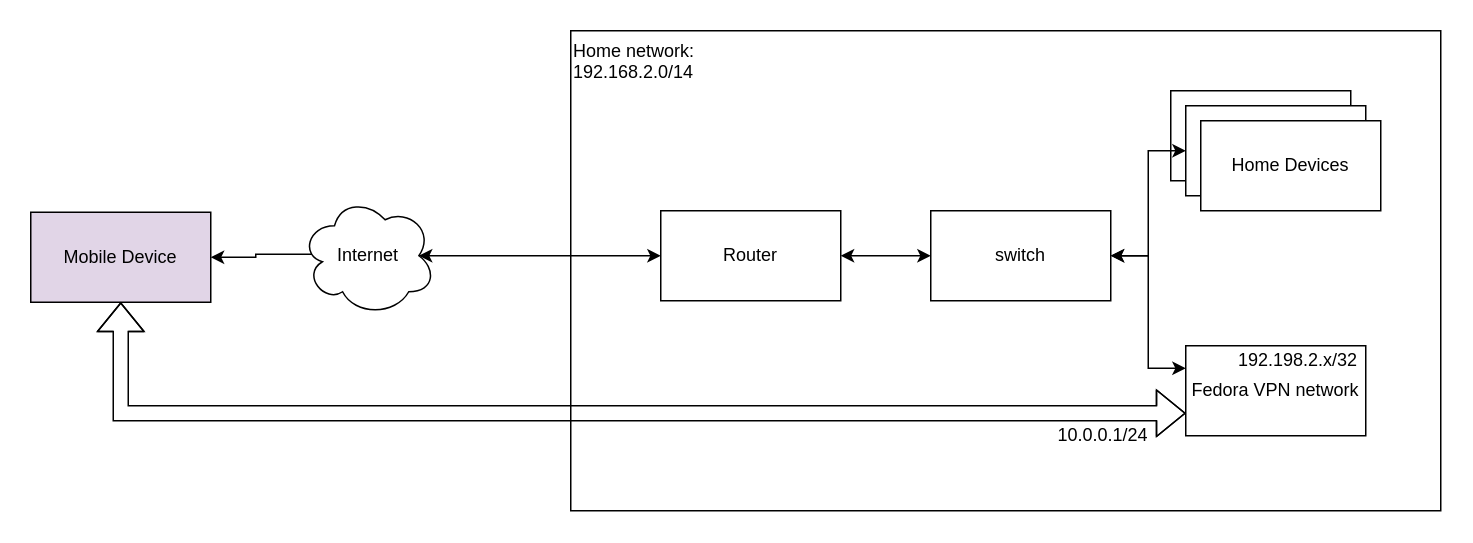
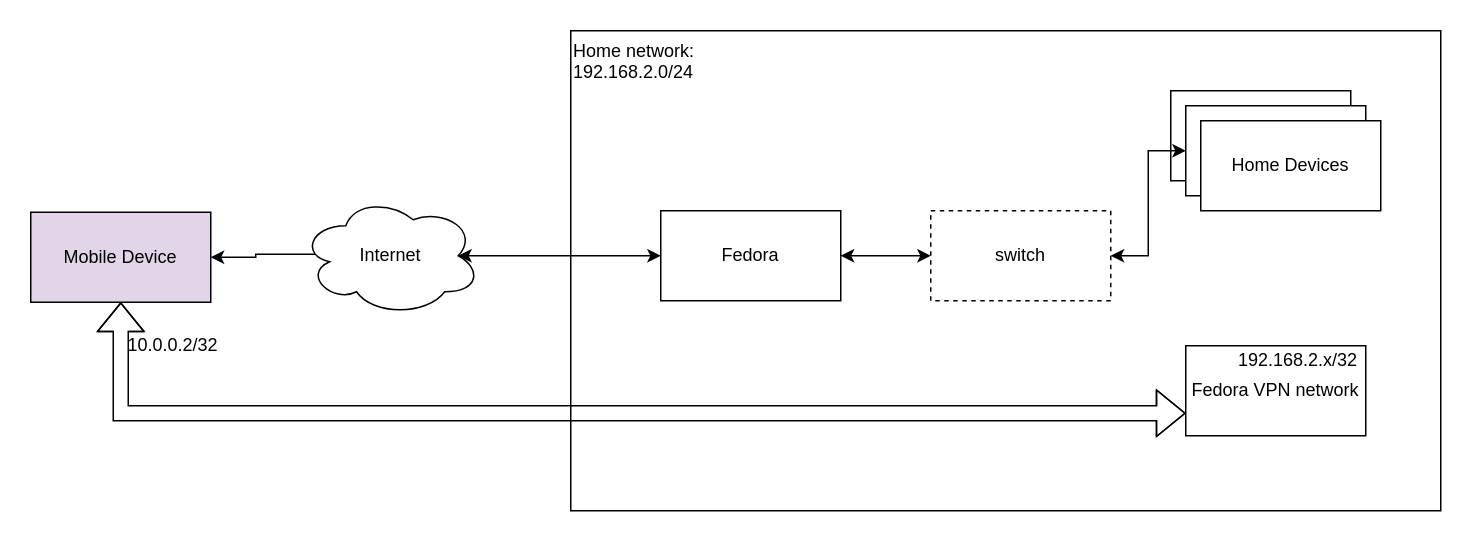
node "Home network: 192.168.2.0/14": label "Home network: 192.168.2.0/14" -> "Home network: 192.168.2.0/24"
node "Internet": size 135x120 -> 180x120
node "Router": label "Router" -> "Fedora"
node "switch": style solid -> dashed
edge "switch" -- "Fedora VPN network": removed
node "10.0.0.2/32": added
node "192.198.2.x/32": label "192.198.2.x/32" -> "192.168.2.x/32"
node "10.0.0.1/24": removed
